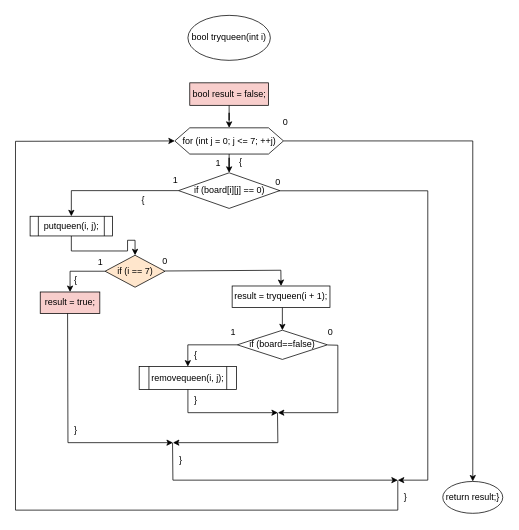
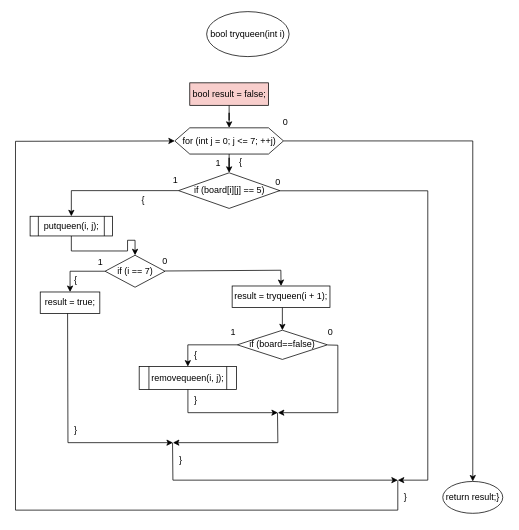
node "bool tryqueen(int i)": moved (229, 38) -> (248, 34)
node "if (board[i][j] == 0)": label "if (board[i][j] == 0)" -> "if (board[i][j] == 5)"
node "if (i == 7)": fillcolor #ffe6cc -> #ffffff
node "result = true;": fillcolor #f8cecc -> #ffffff
